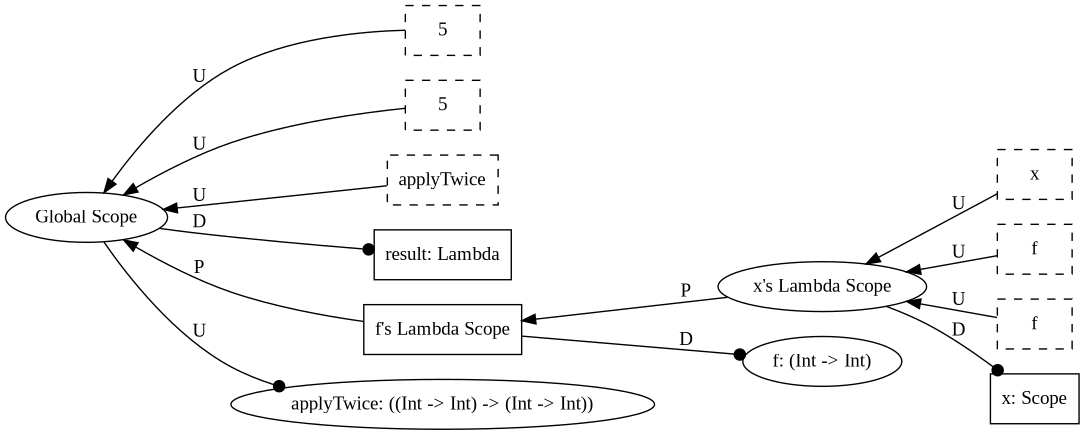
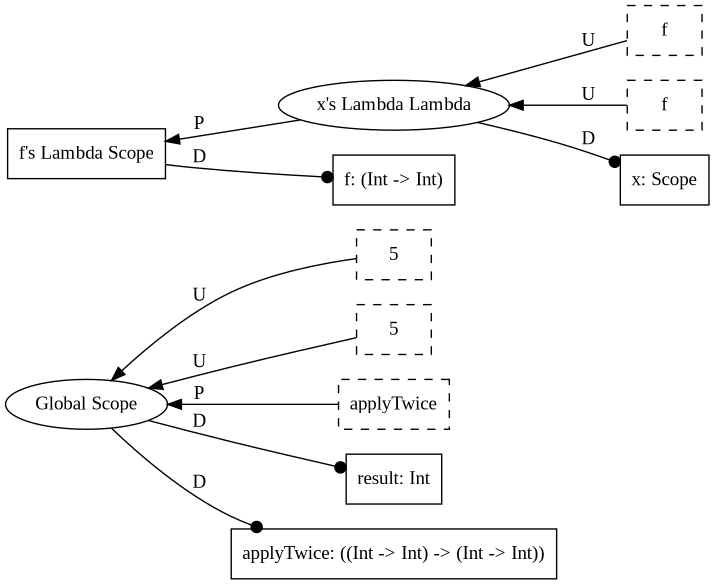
node "x": removed
edge "applyTwice" -- "Global Scope": label "U" -> "P"
node "result: Lambda": label "result: Lambda" -> "result: Int"
node "x's Lambda Scope": label "x's Lambda Scope" -> "x's Lambda Lambda"
edge "Global Scope" -- "f's Lambda Scope": removed, label "P"
edge "Global Scope" -- "applyTwice: ((Int -> Int) -> (Int -> Int))": label "U" -> "D"
node "f: (Int -> Int)": shape ellipse -> box
node "applyTwice: ((Int -> Int) -> (Int -> Int))": shape ellipse -> box
